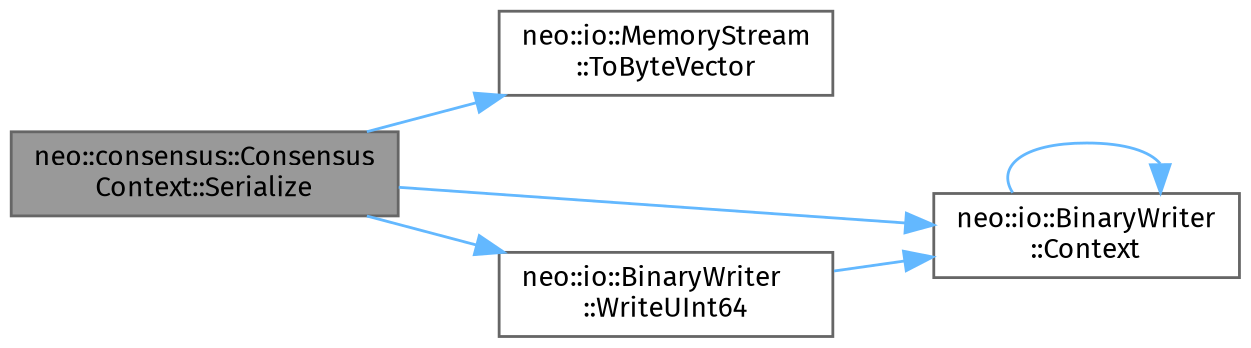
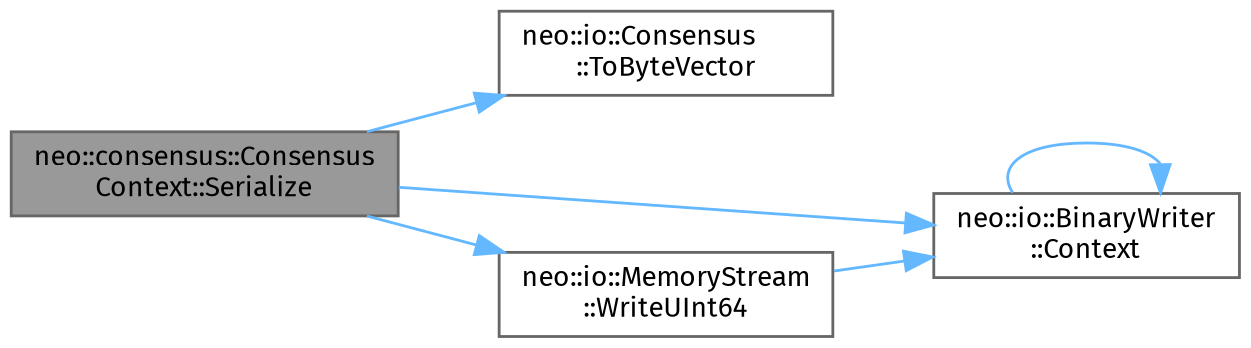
node "neo::io::MemoryStream ::ToByteVector": label "neo::io::MemoryStream ::ToByteVector" -> "neo::io::Consensus ::ToByteVector"
node "neo::io::BinaryWriter ::WriteUInt64": label "neo::io::BinaryWriter ::WriteUInt64" -> "neo::io::MemoryStream ::WriteUInt64"
